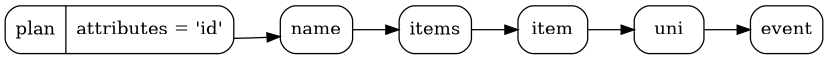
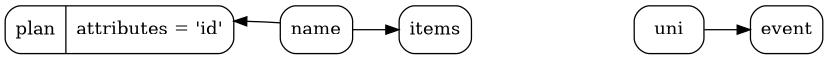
node "item": removed
edge "plan" -> "name": reversed
